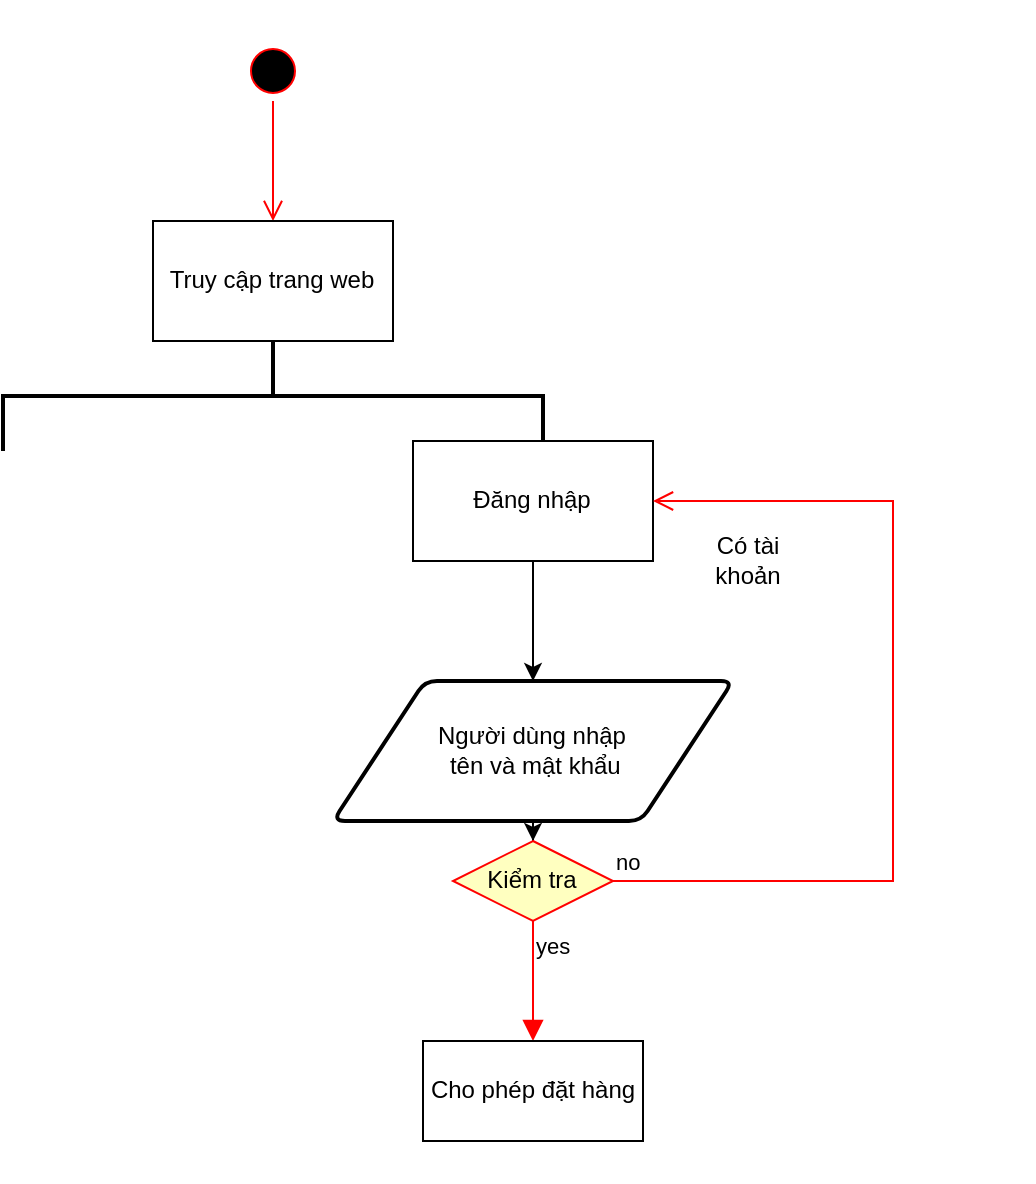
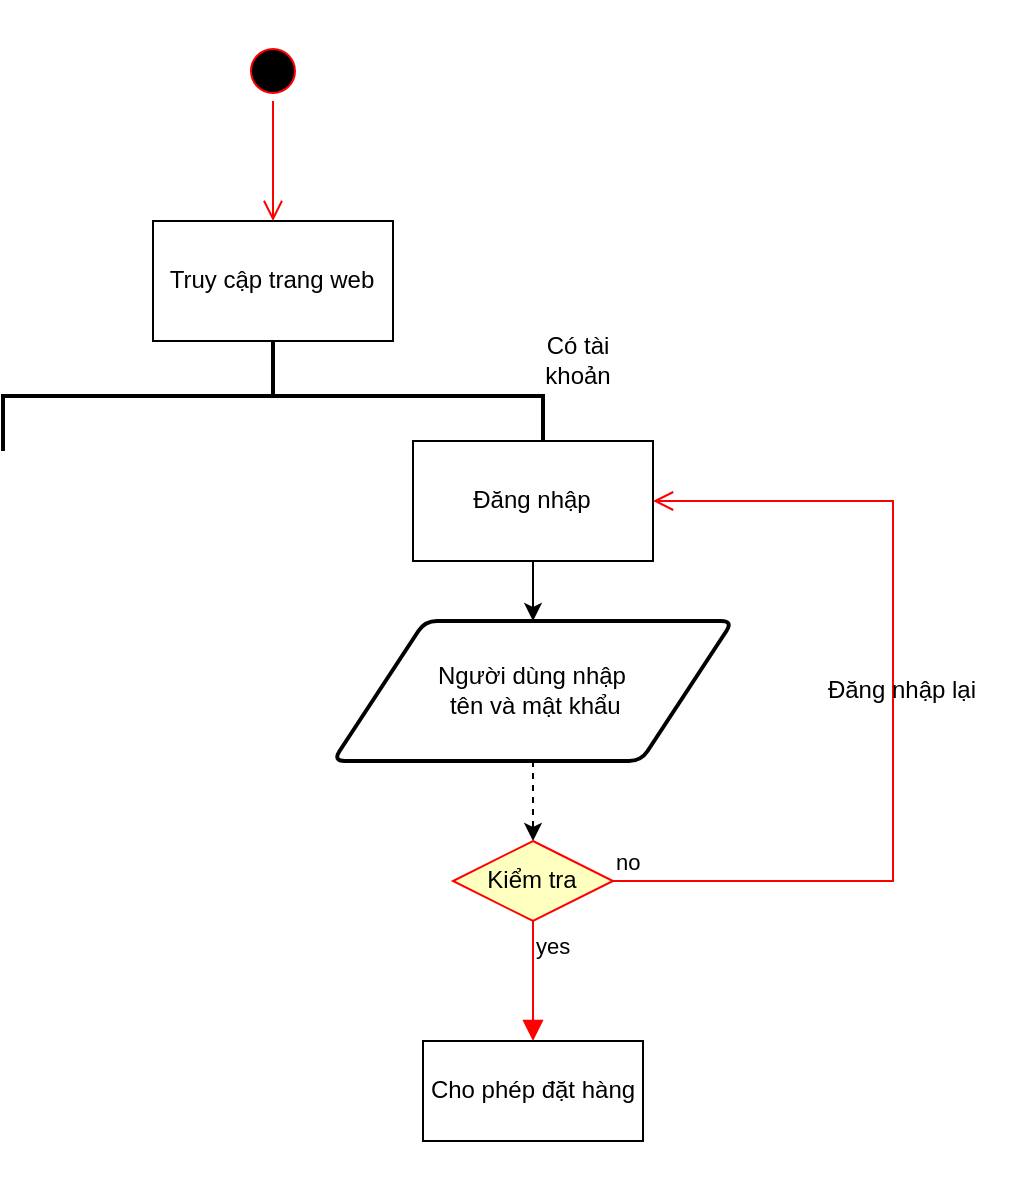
node "Có tài khoản": moved (748, 561) -> (578, 361)
node "Đăng nhập lại": added
node "Người dùng nhập tên và mật khẩu": moved (533, 751) -> (533, 691)
